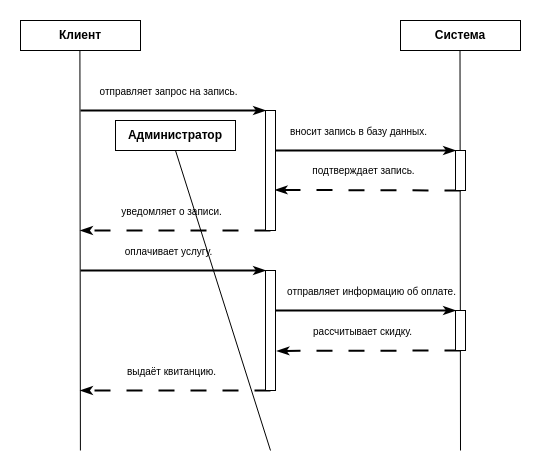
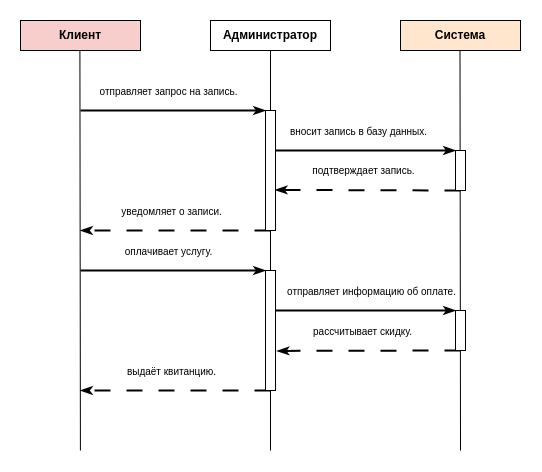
node "Клиент": fillcolor #ffffff -> #f8cecc
node "Система": fillcolor #ffffff -> #ffe6cc
node "Администратор": moved (176, 136) -> (271, 36)
